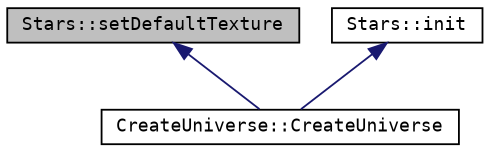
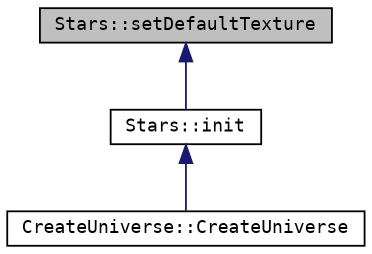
edge "CreateUniverse::CreateUniverse" -> "Stars::setDefaultTexture": now "Stars::init" -> "Stars::setDefaultTexture"
